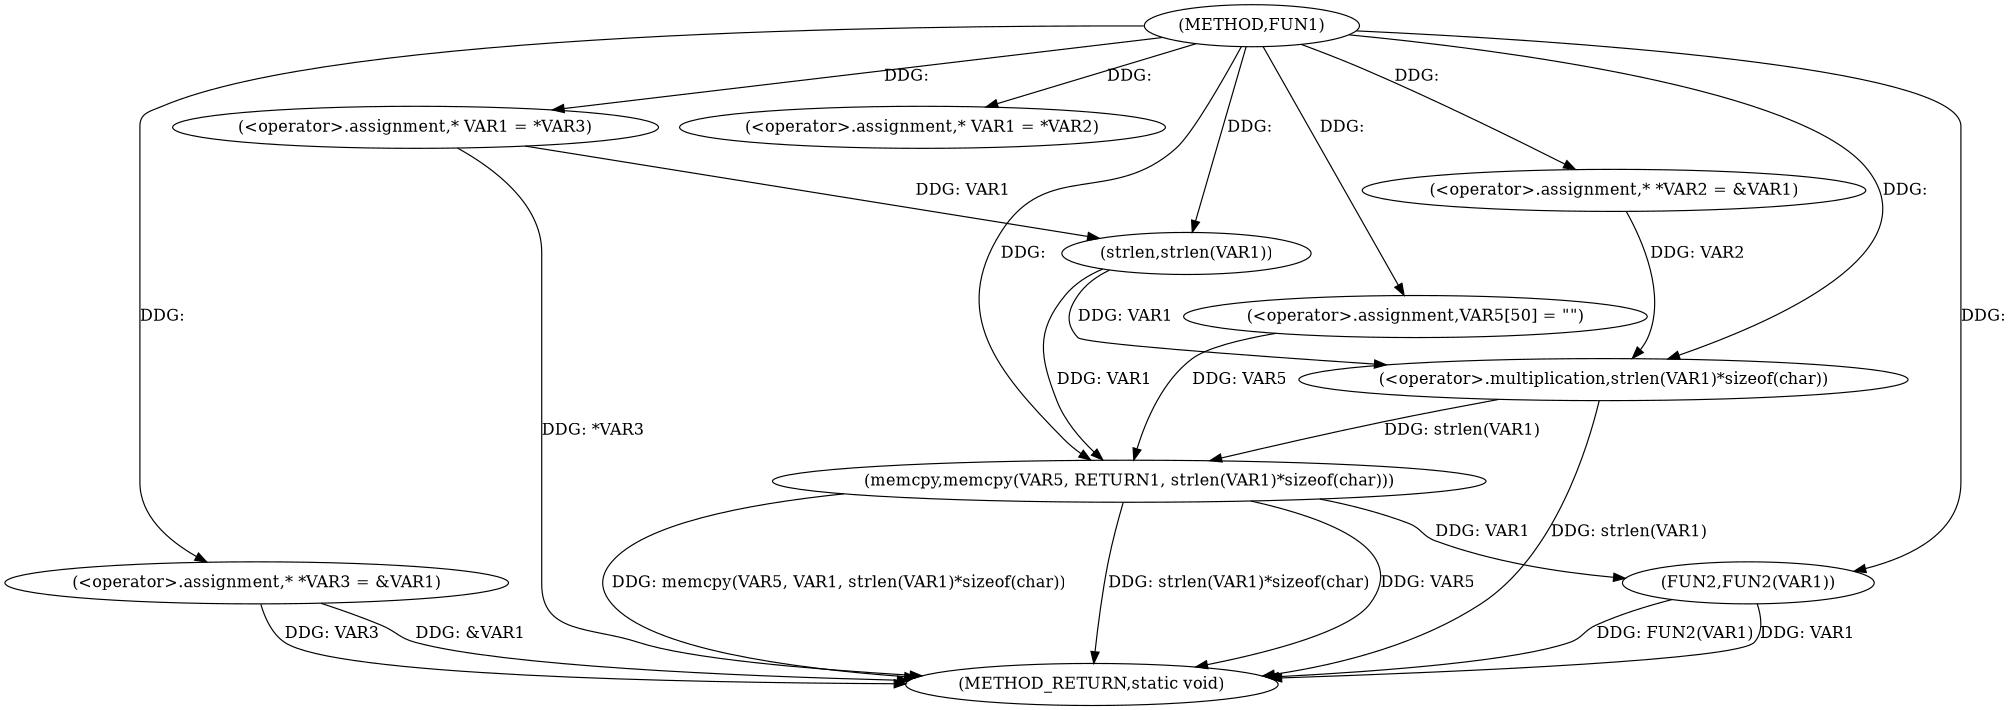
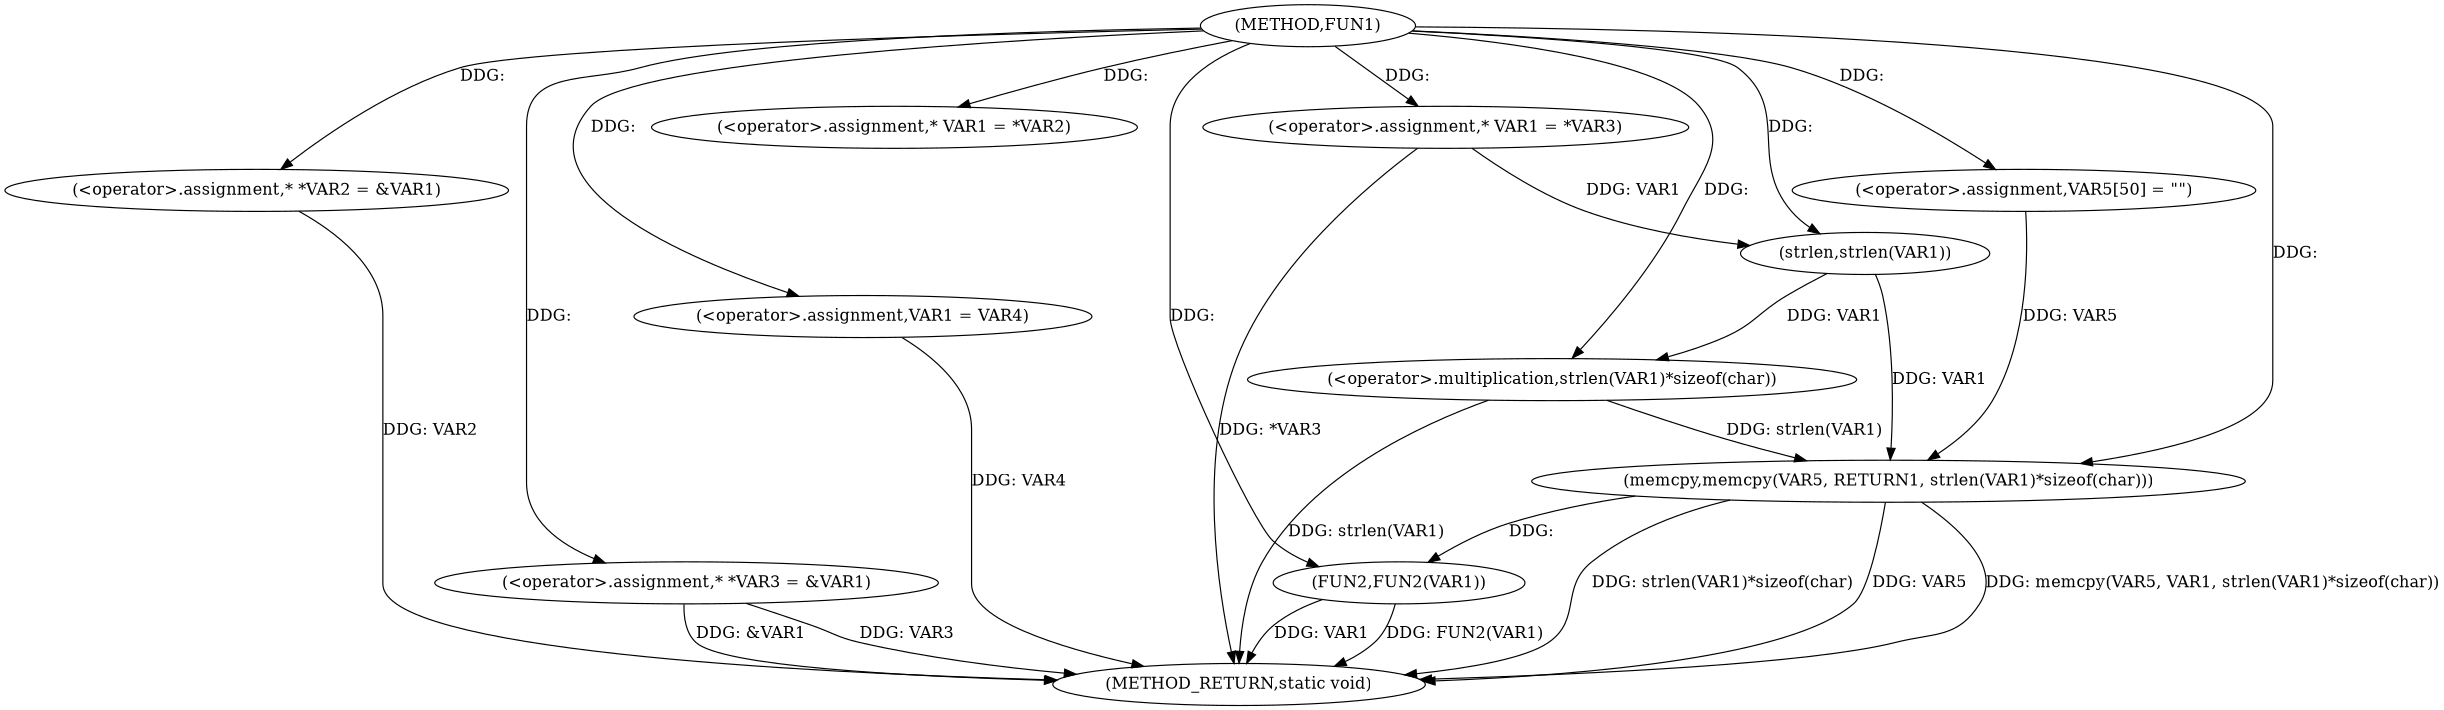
edge "(<operator>.assignment,* *VAR2 = &VAR1)" -> "(<operator>.multiplication,strlen(VAR1)*sizeof(char))": now "(<operator>.assignment,* *VAR2 = &VAR1)" -> "(METHOD_RETURN,static void)"
node "(<operator>.assignment,VAR1 = VAR4)": added
edge "(memcpy,memcpy(VAR5, RETURN1, strlen(VAR1)*sizeof(char)))" -> "(FUN2,FUN2(VAR1))": label "DDG: VAR1" -> "DDG: "
